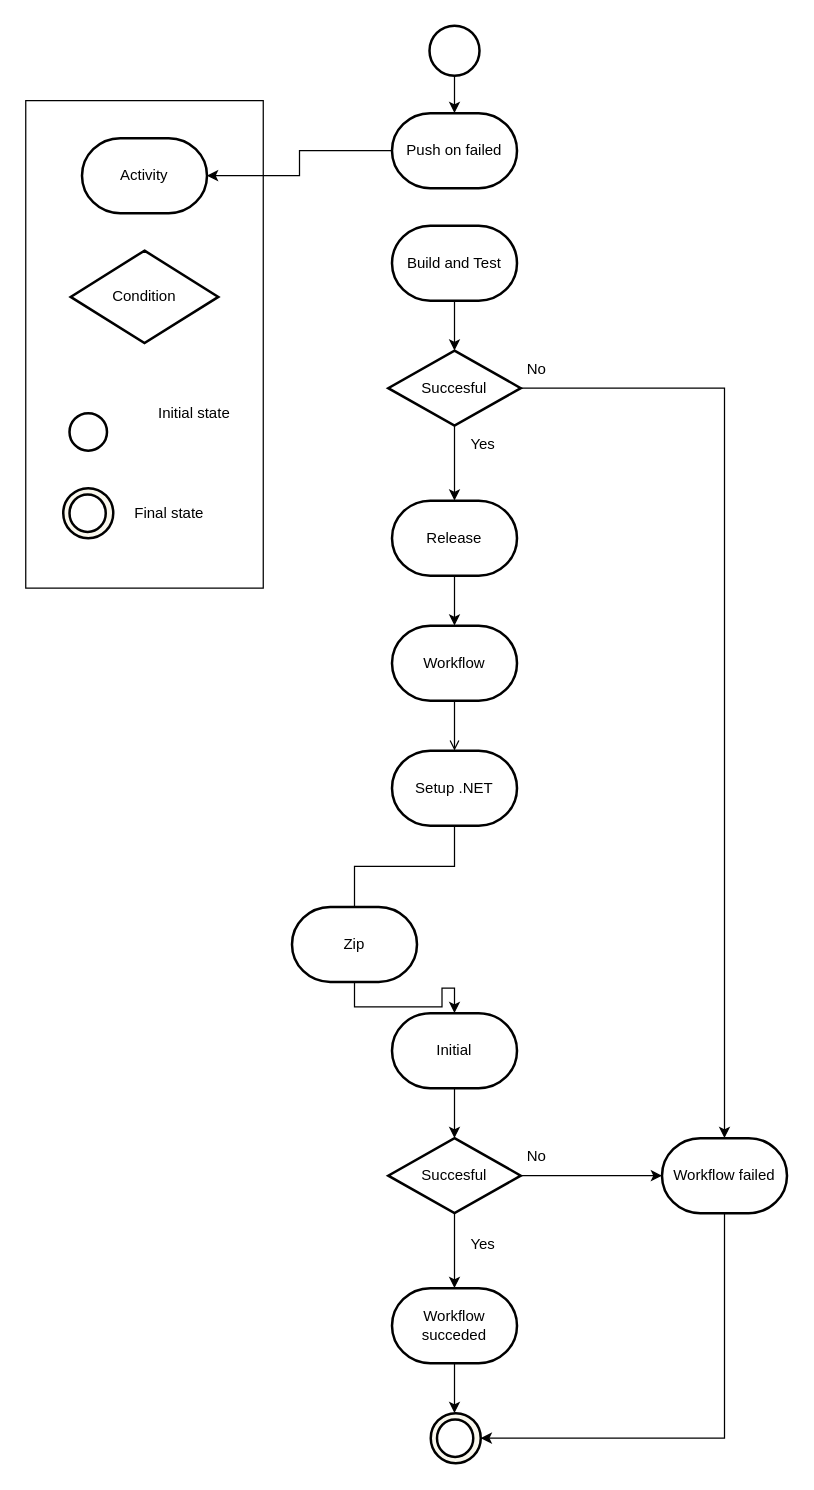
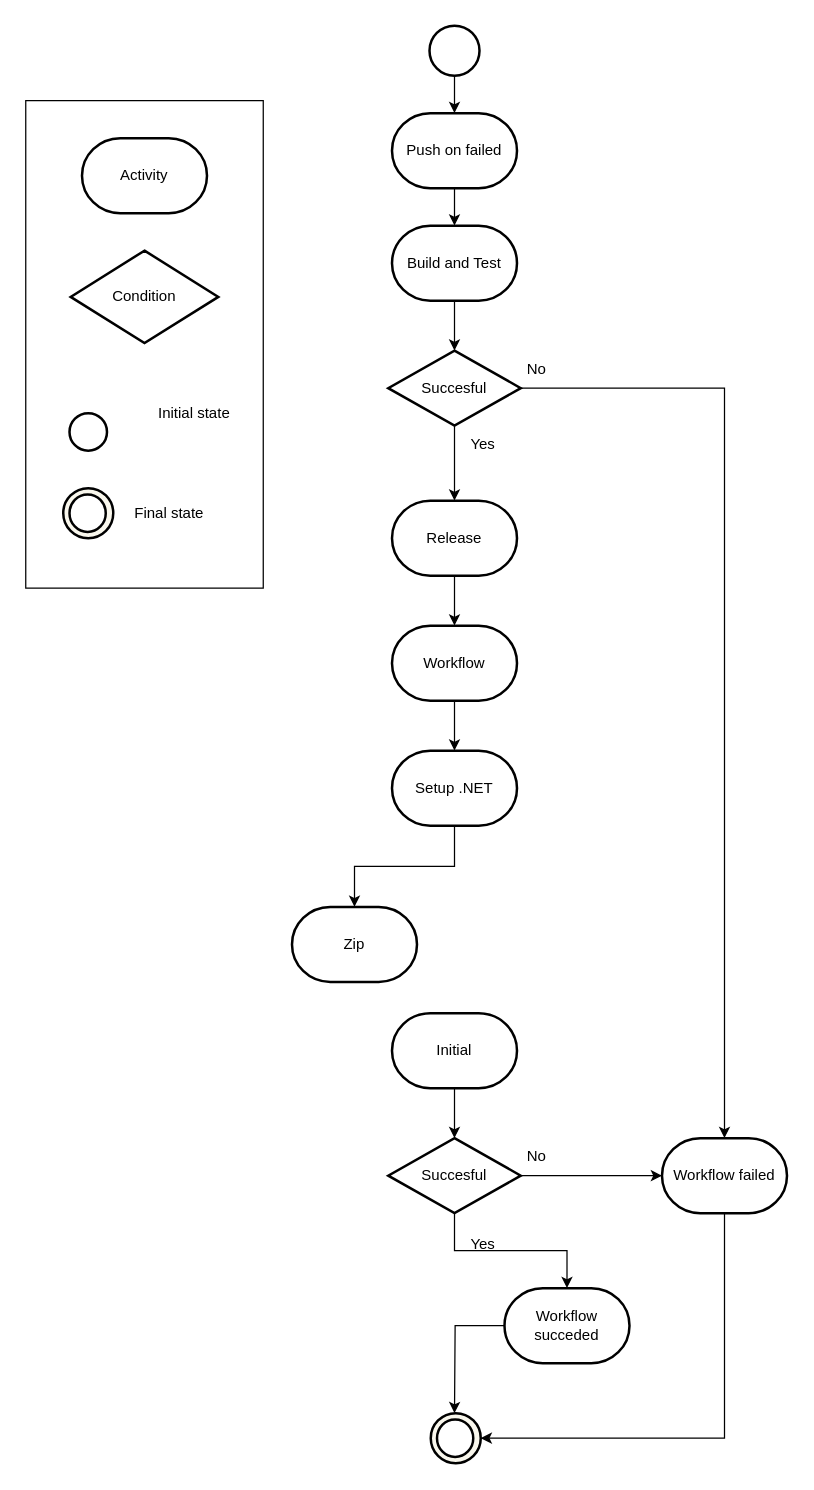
edge "Push on failed" -> "Activity": now "Push on failed" -> "Build and Test"
edge "Workflow" -> "Setup .NET": arrowhead open -> classic
edge "Setup .NET" -- "Zip": arrowhead none -> classic
edge "Zip" -> "Initial": removed
node "Workflow succeded": moved (454, 1326) -> (567, 1326)
